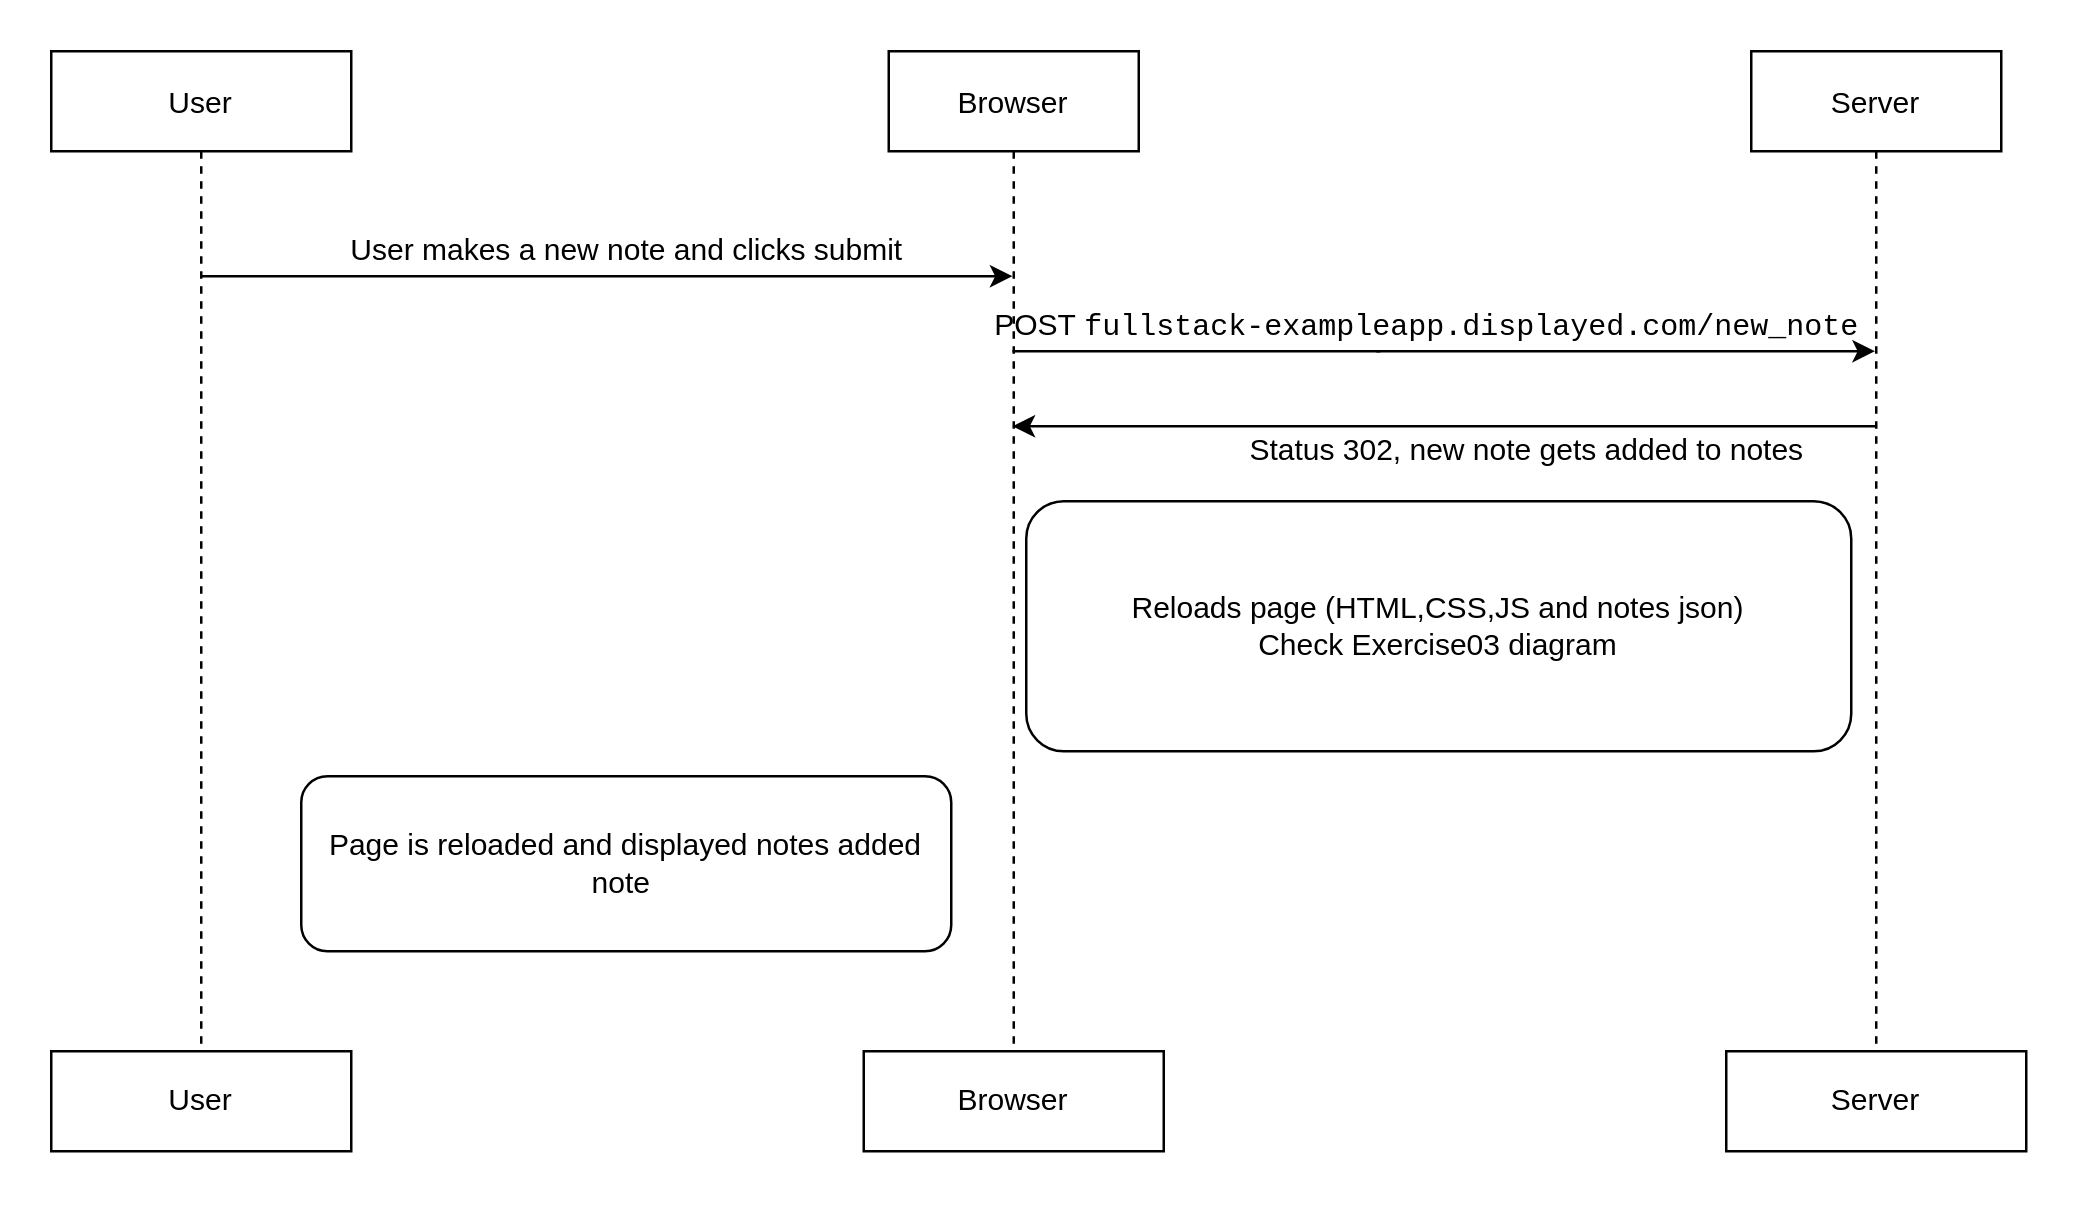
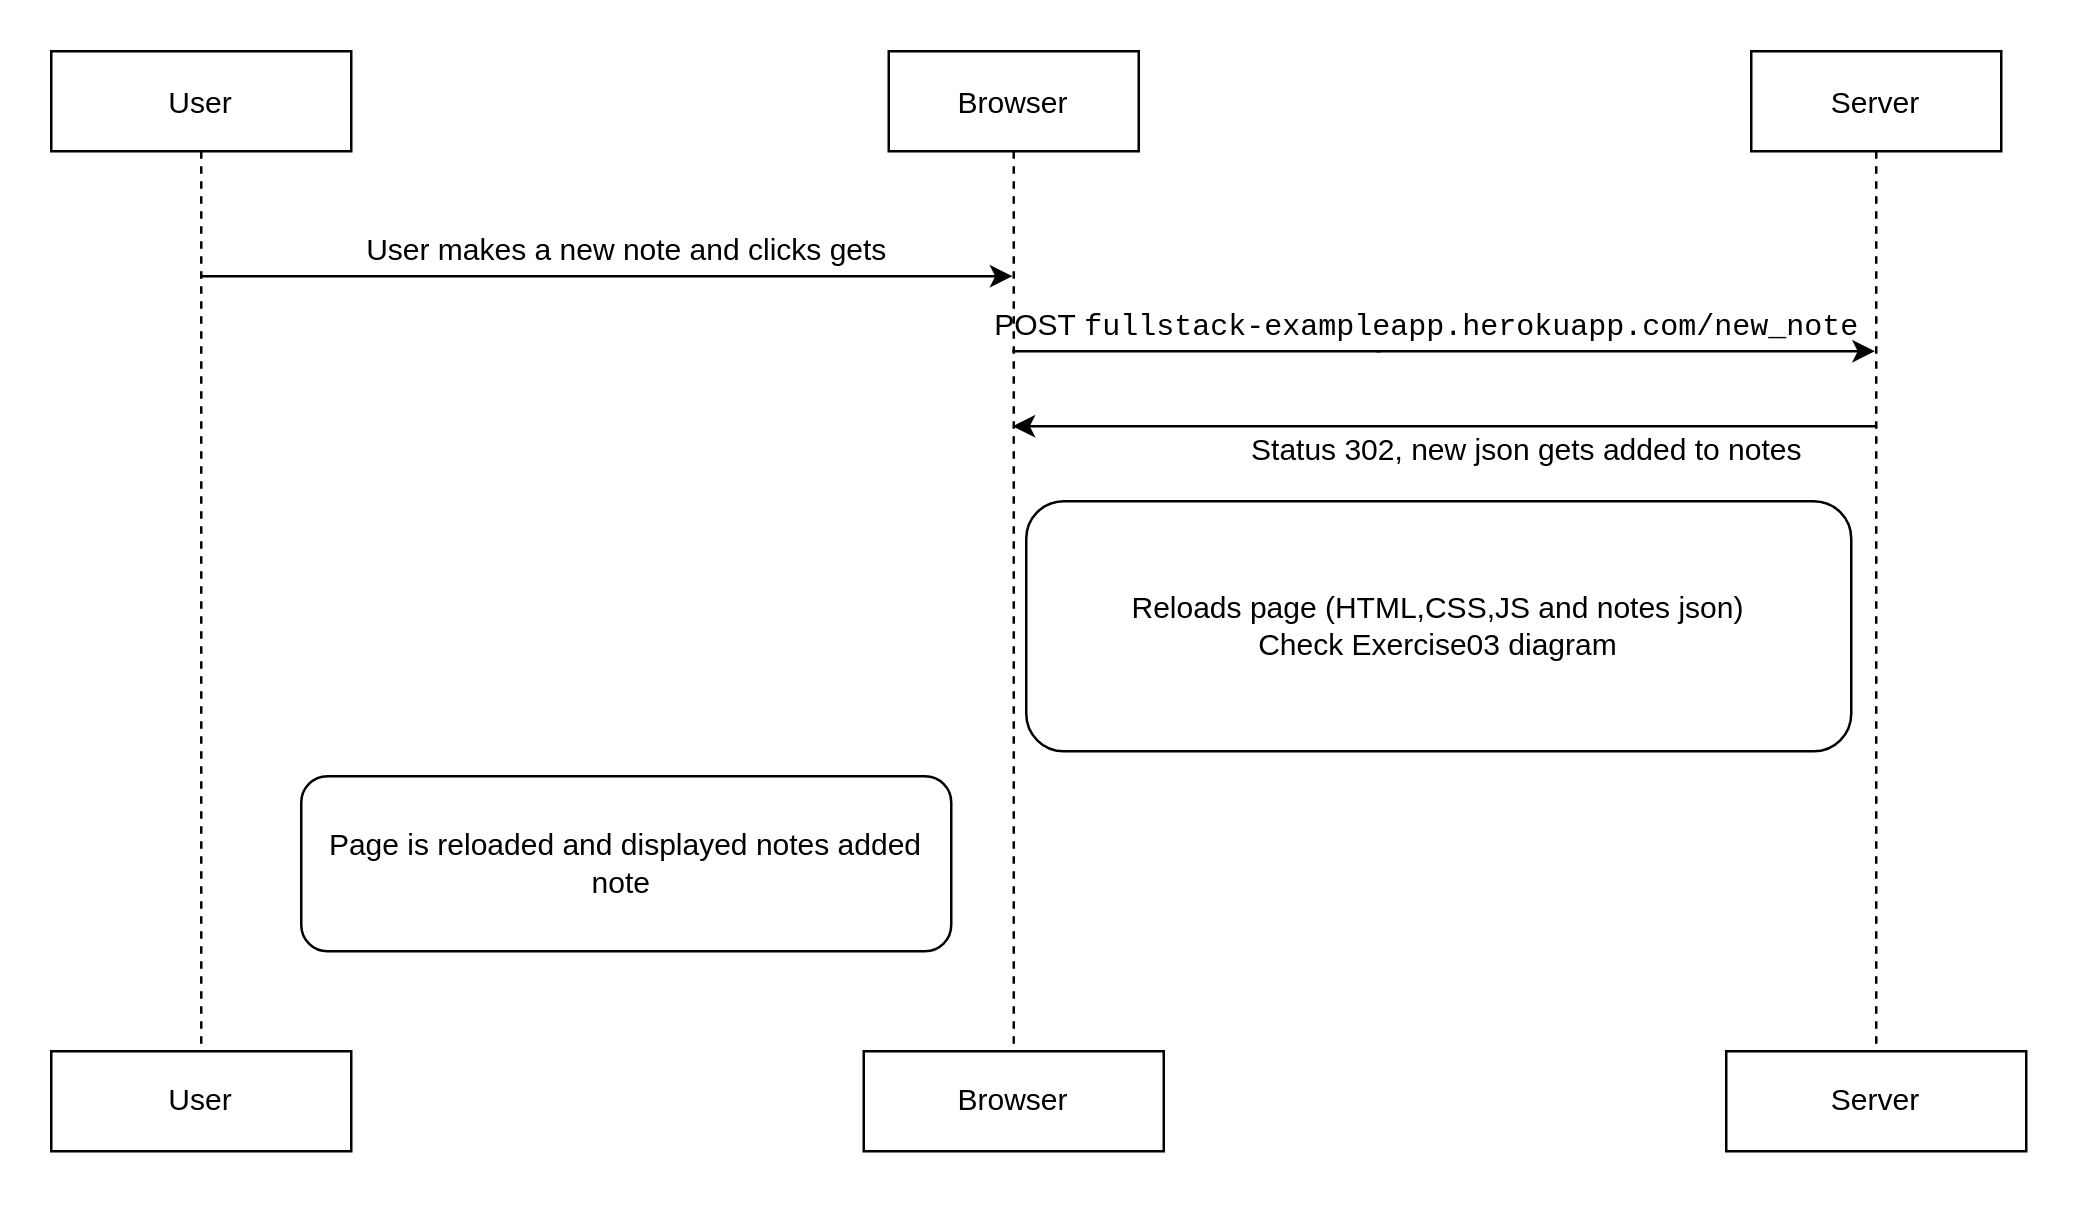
node "User makes a new note and clicks submit": label "User makes a new note and clicks submit" -> "User makes a new note and clicks gets"
node "POST fullstack-exampleapp.displayed.com/new_note": label "POST fullstack-exampleapp.displayed.com/new_note" -> "POST fullstack-exampleapp.herokuapp.com/new_note"
node "Status 302, new note gets added to notes": label "Status 302, new note gets added to notes" -> "Status 302, new json gets added to notes"
